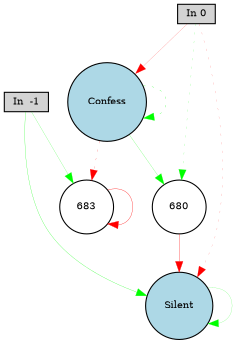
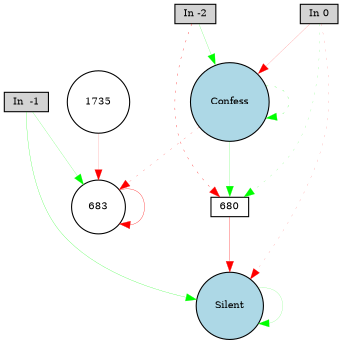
node "In -2": added
node "1735": added
node "680": shape circle -> box
